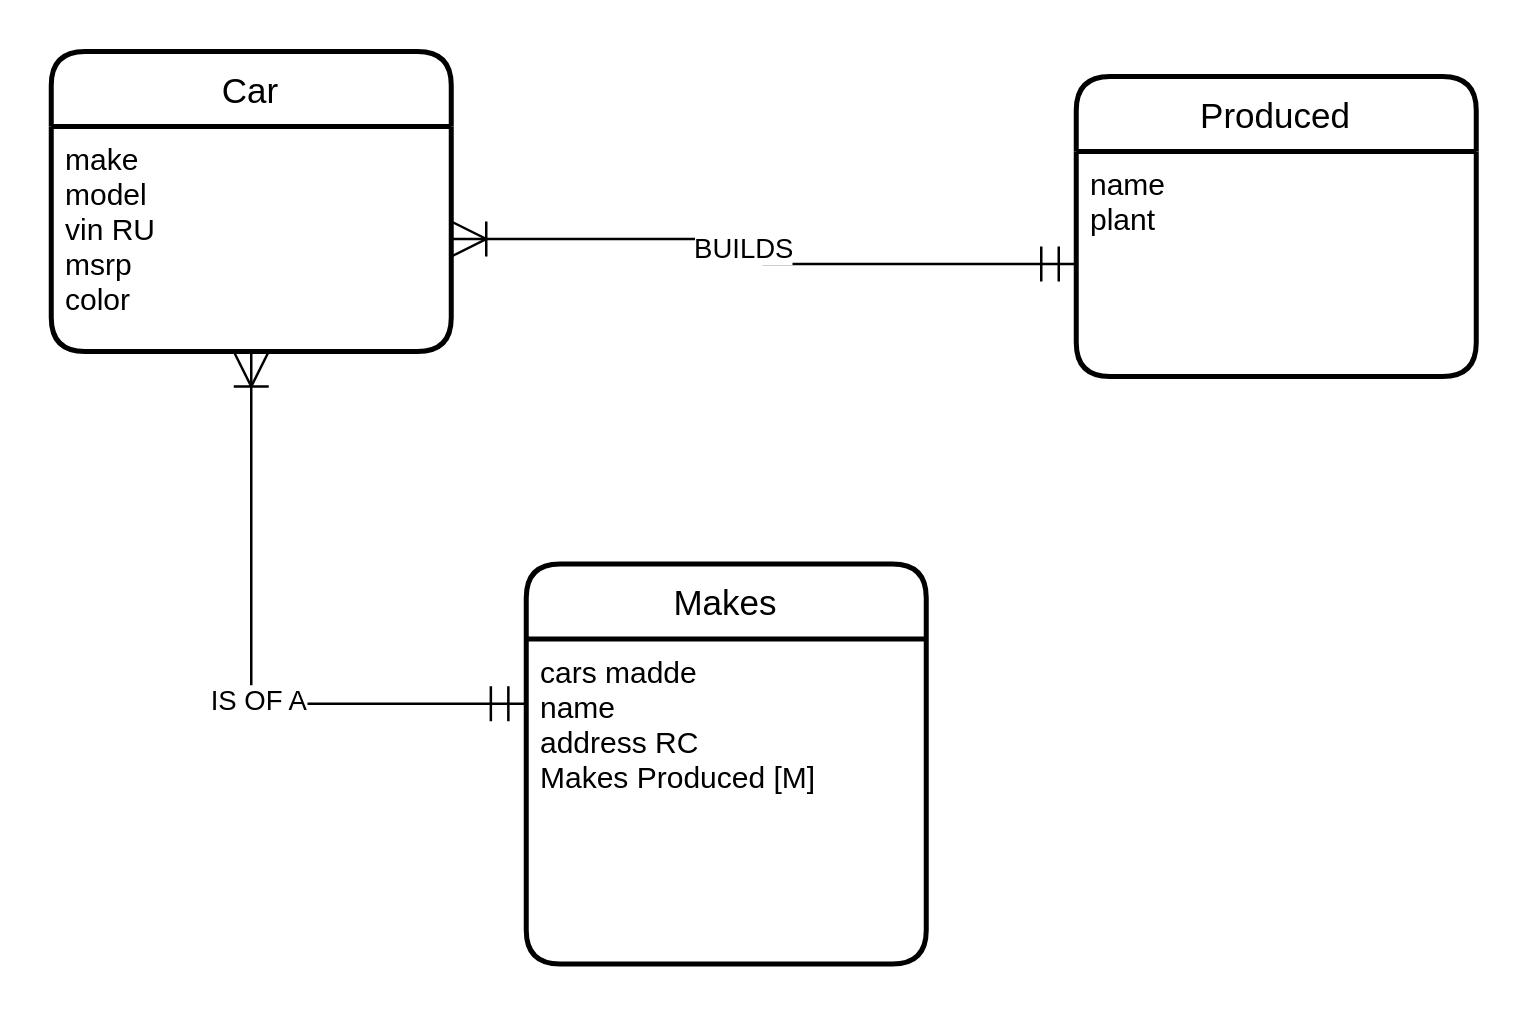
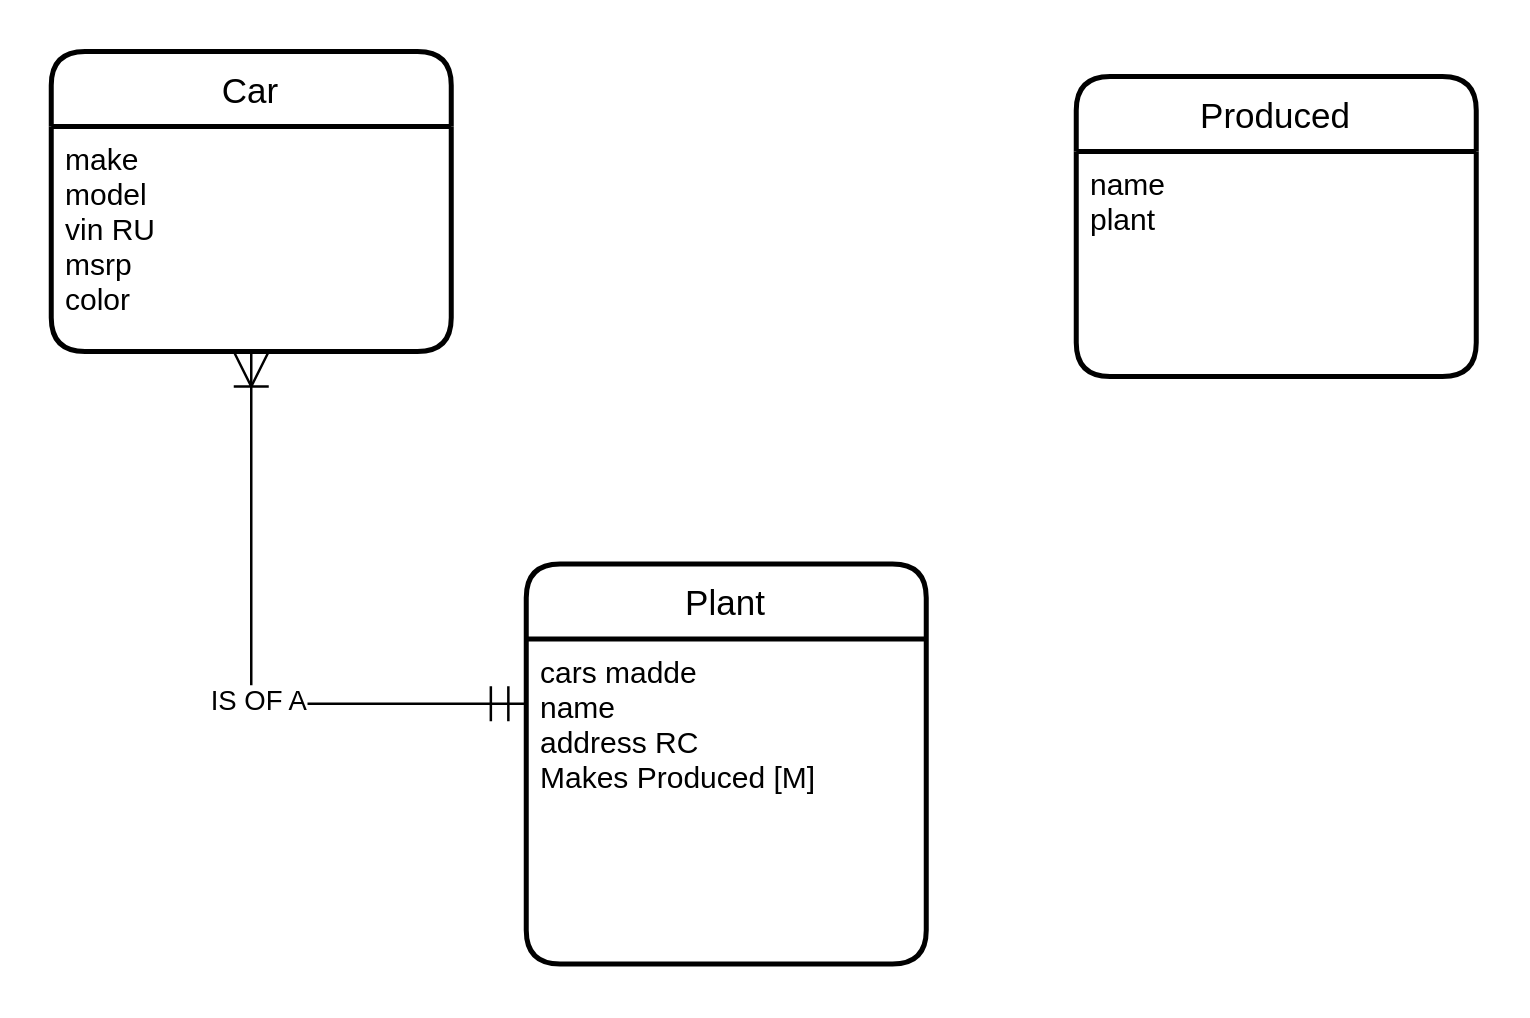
edge "make model vin RU msrp color" -- "name plant": removed, label "BUILDS"
node "Makes": label "Makes" -> "Plant"
